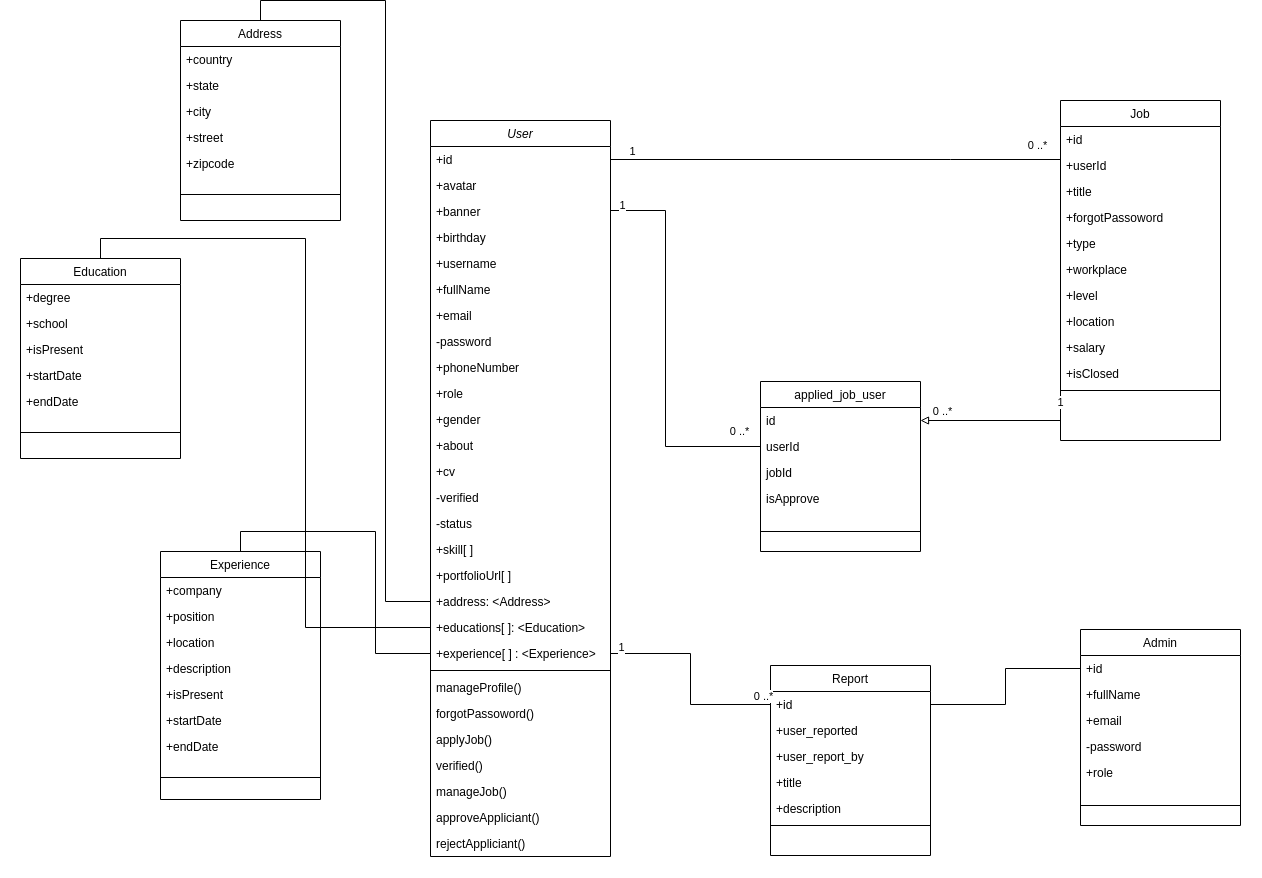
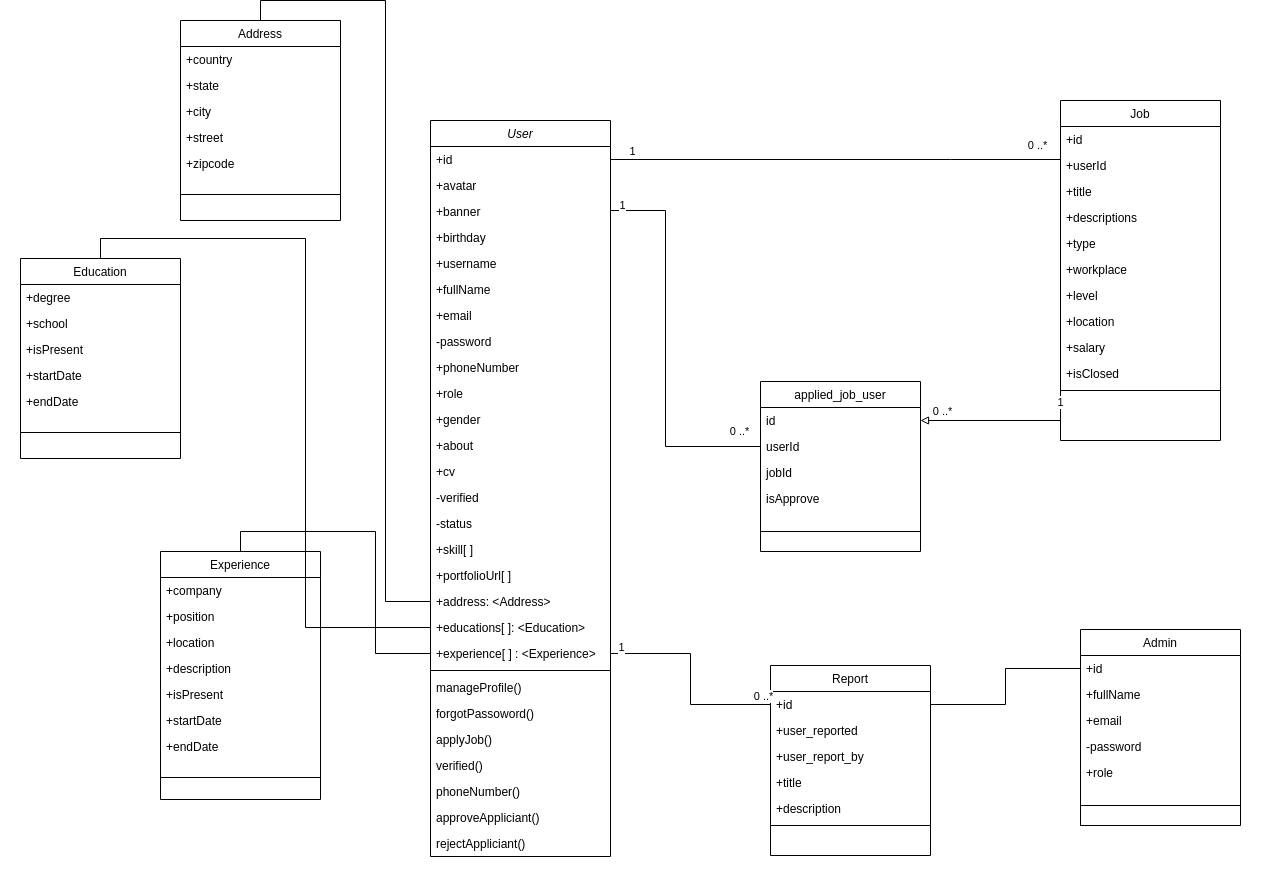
node "+forgotPassoword": label "+forgotPassoword" -> "+descriptions"
node "manageJob()": label "manageJob()" -> "phoneNumber()"
